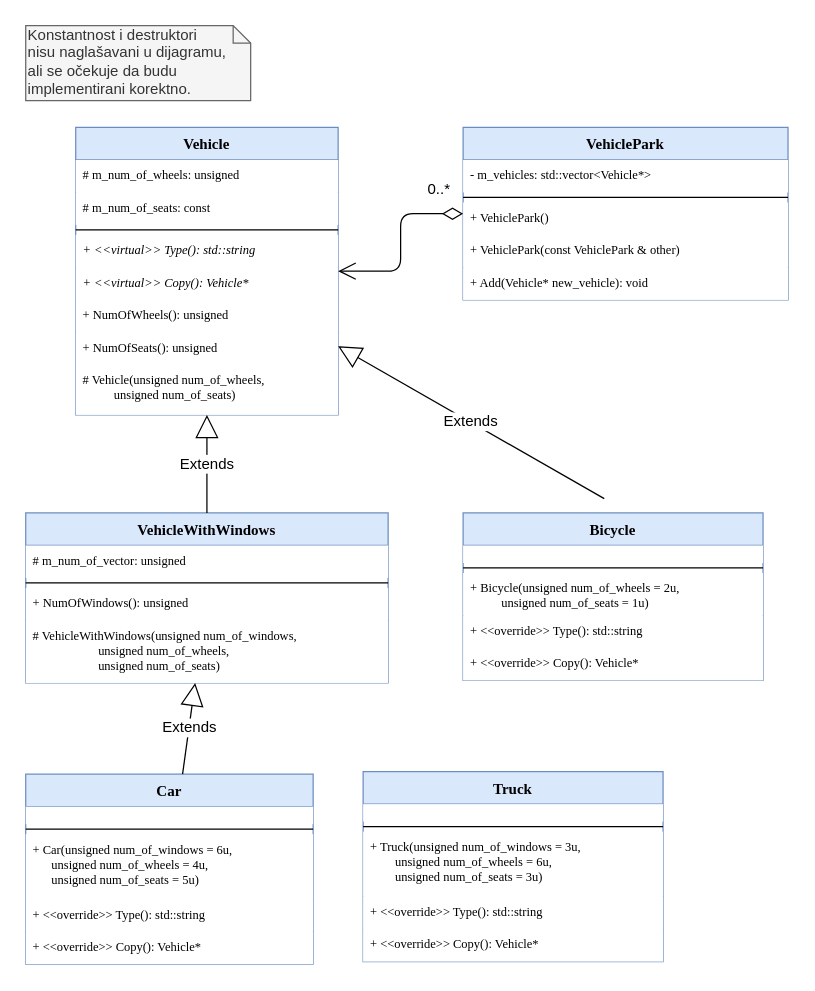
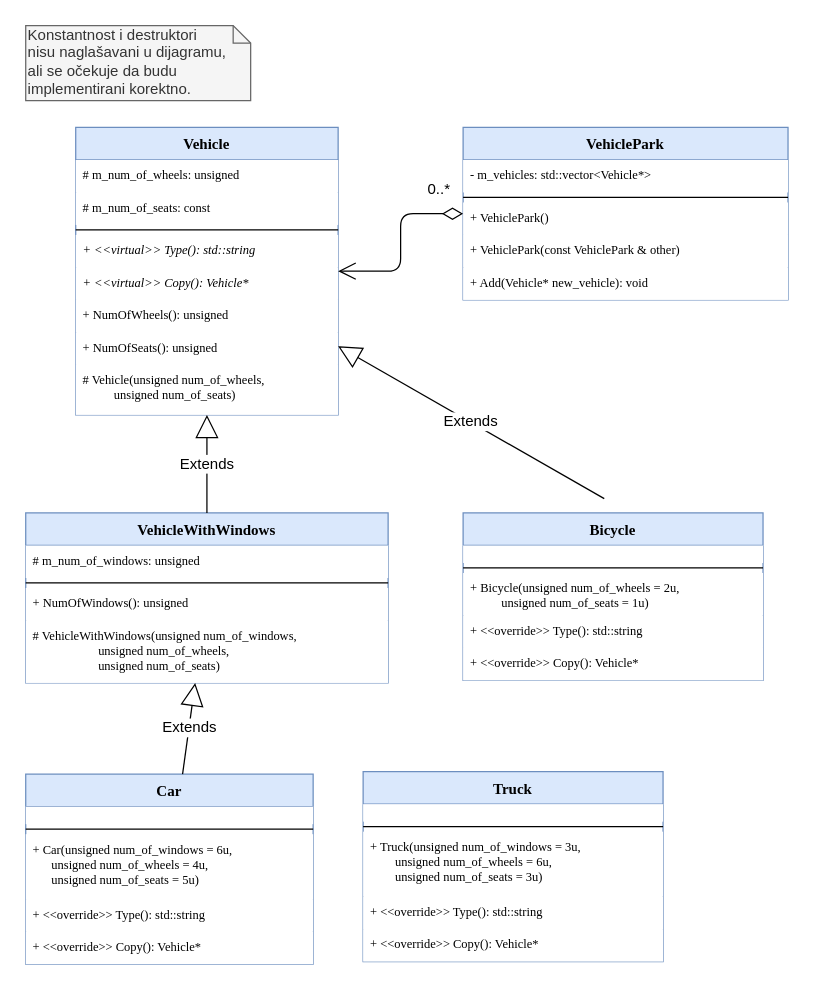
node "# m_num_of_vector: unsigned": label "# m_num_of_vector: unsigned" -> "# m_num_of_windows: unsigned"
